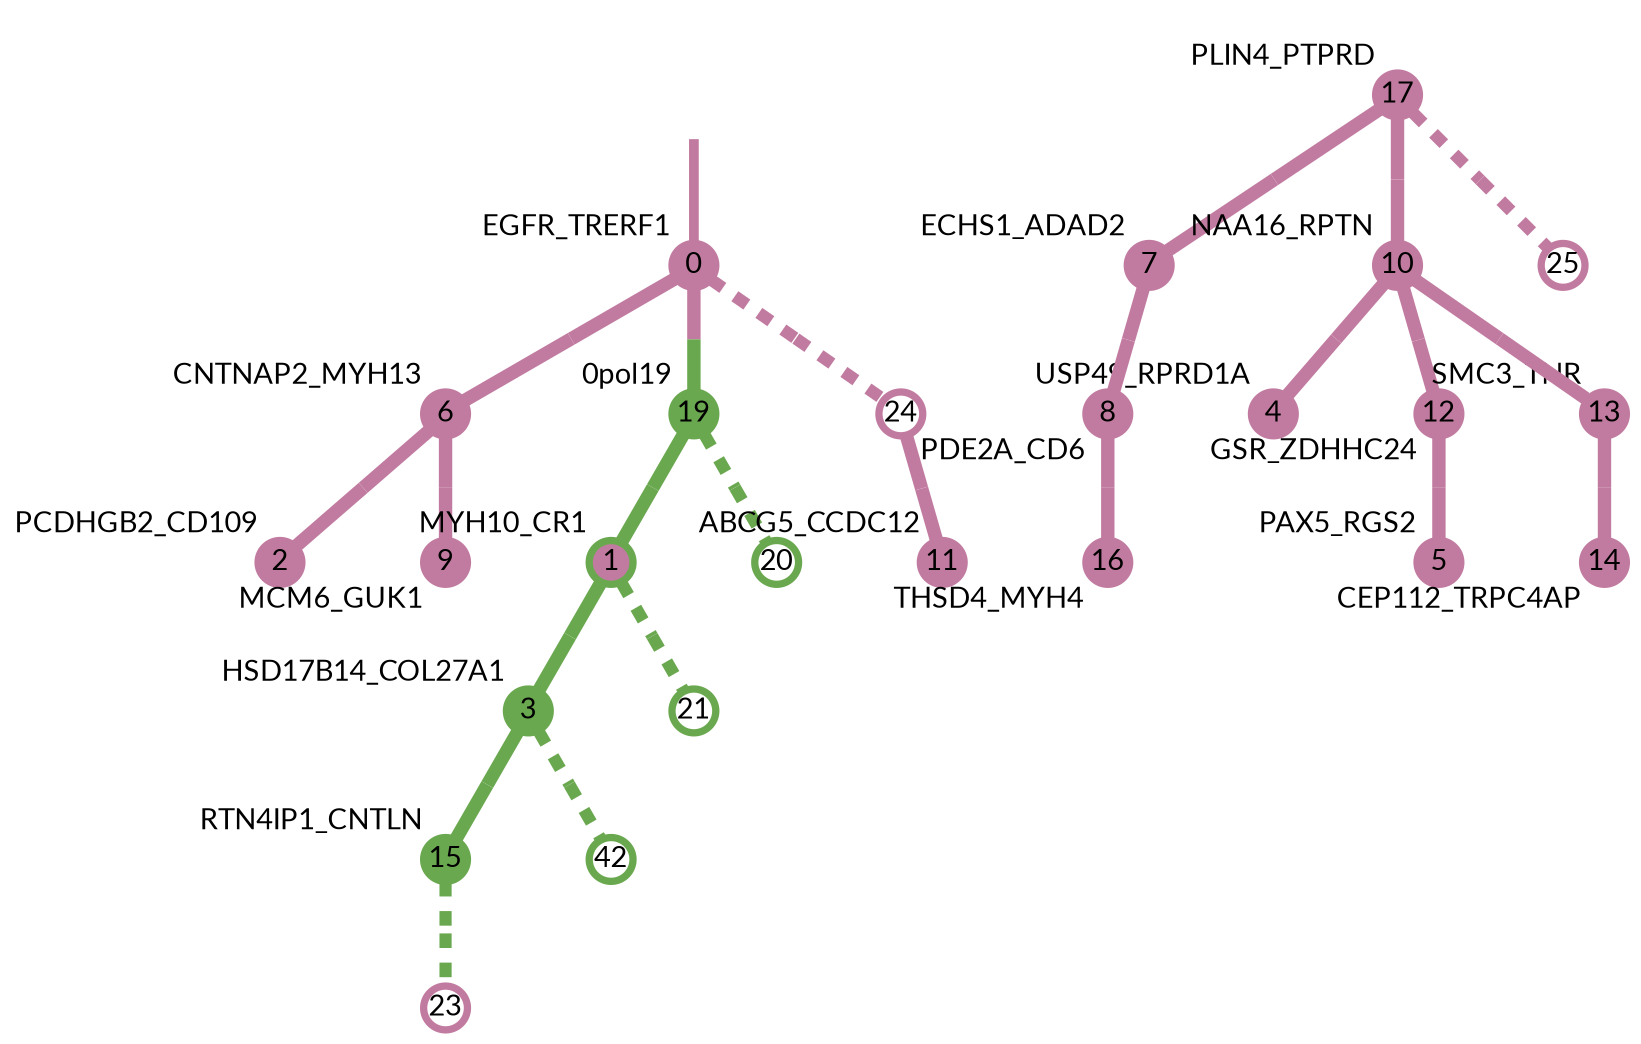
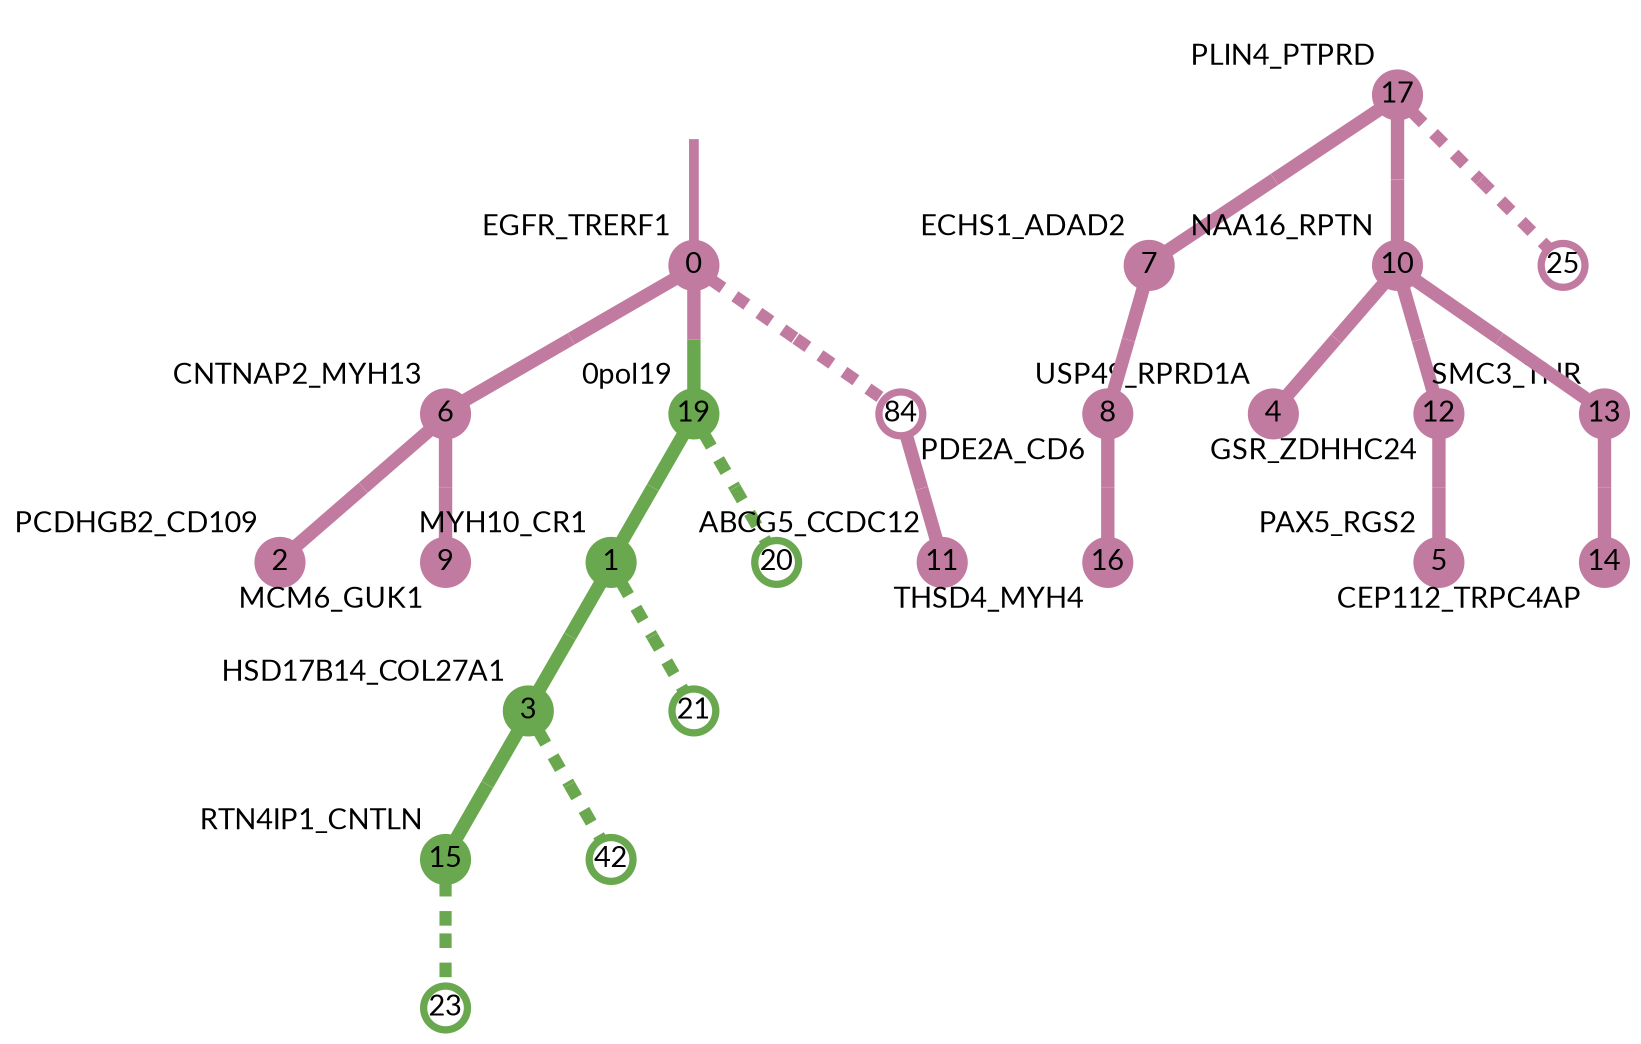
node "24": label "24" -> "84"
node "1 MYH10_CR1": fillcolor #c27ba0ff -> #6aa84fff
node "23": color #c27ba0ff -> #6aa84fff
